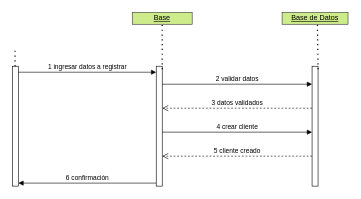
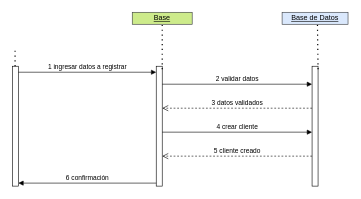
node "Base de Datos": fillcolor #cdeb8b -> #dae8fc
